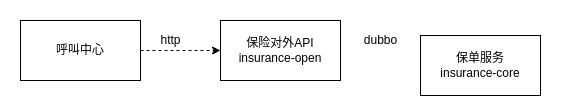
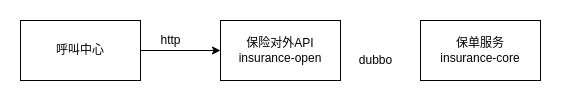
node "dubbo": moved (381, 41) -> (376, 61)
edge "呼叫中心" -> "保险对外API insurance-open": style dashed -> solid
node "保单服务 insurance-core": moved (481, 66) -> (481, 51)
